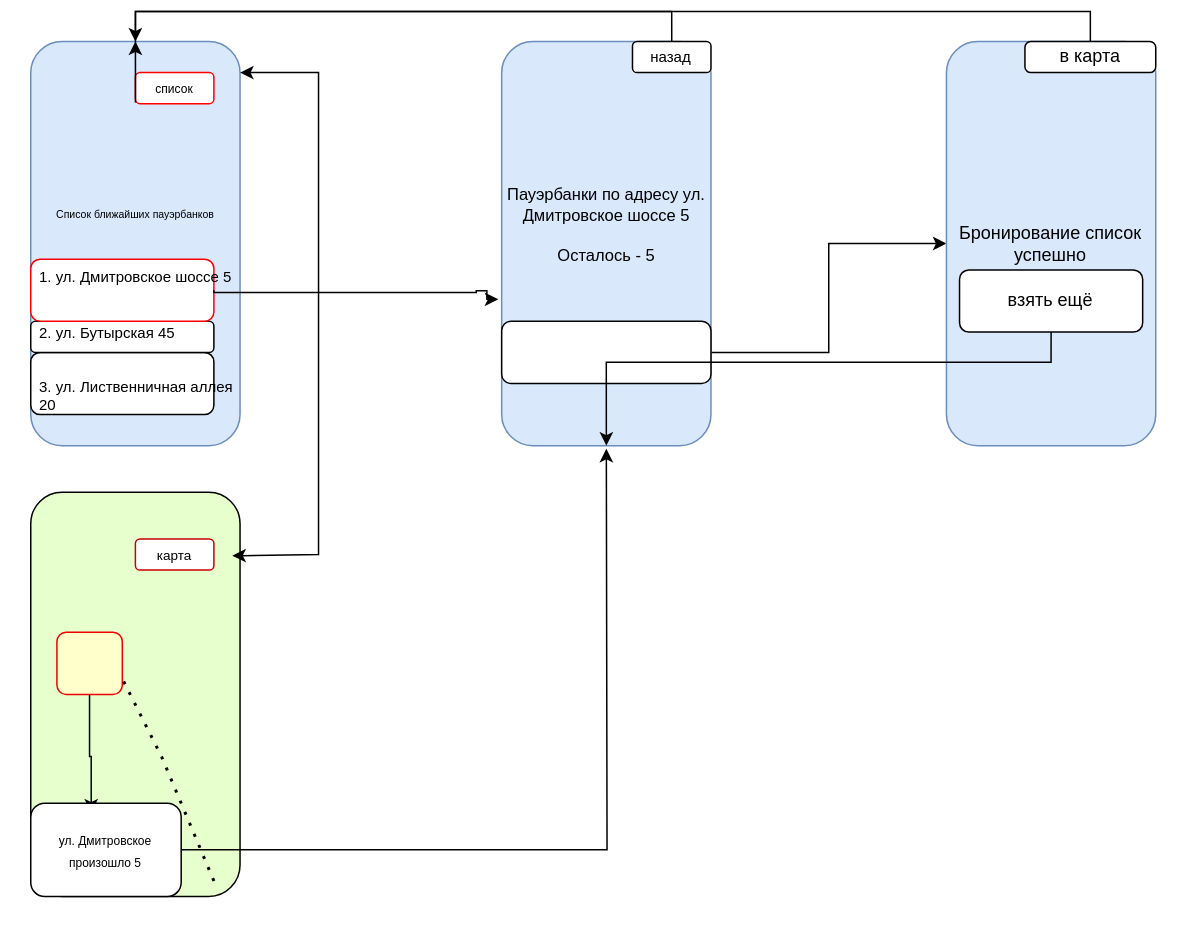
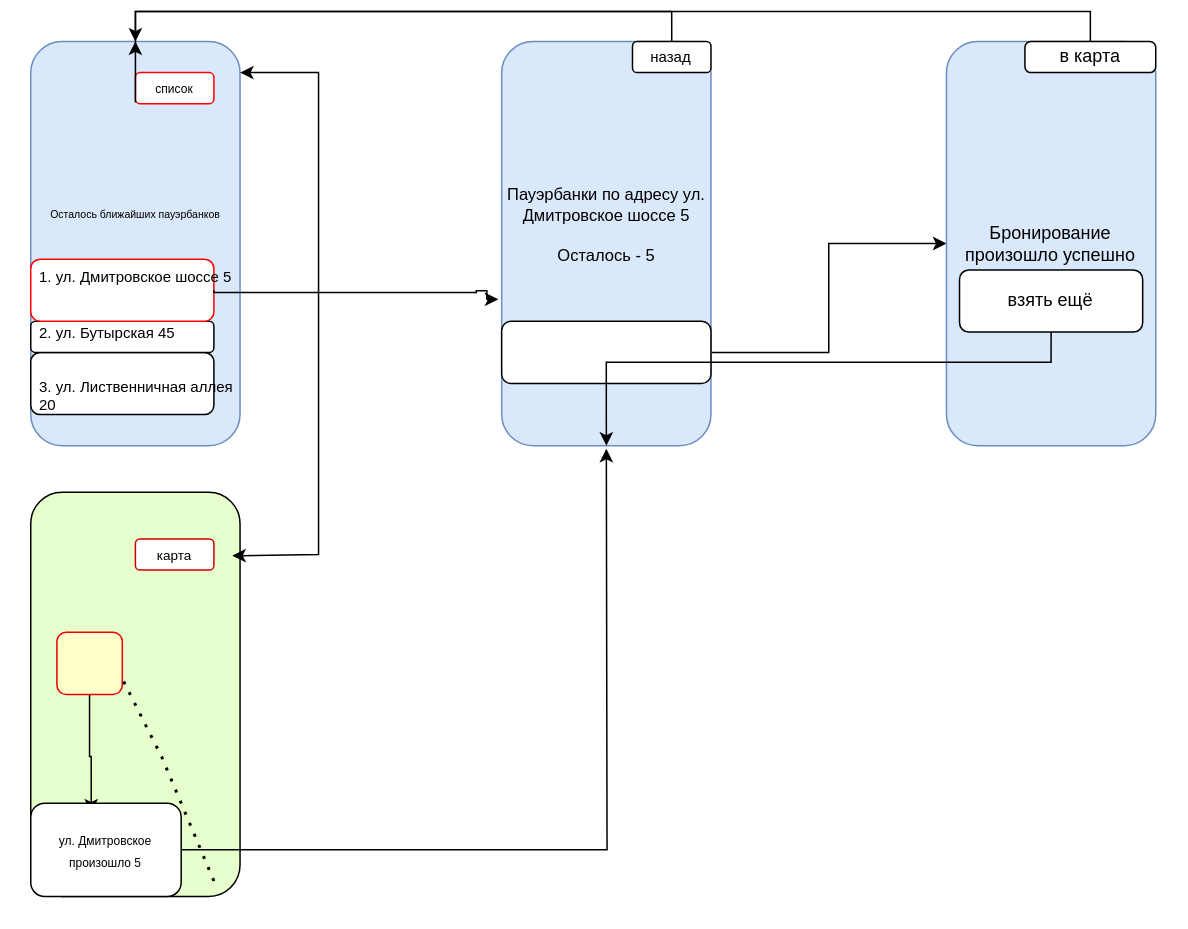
node "Список ближайших пауэрбанков": label "Список ближайших пауэрбанков" -> "Осталось ближайших пауэрбанков"
node "Бронирование список успешно": label "Бронирование список успешно" -> "Бронирование произошло успешно"
